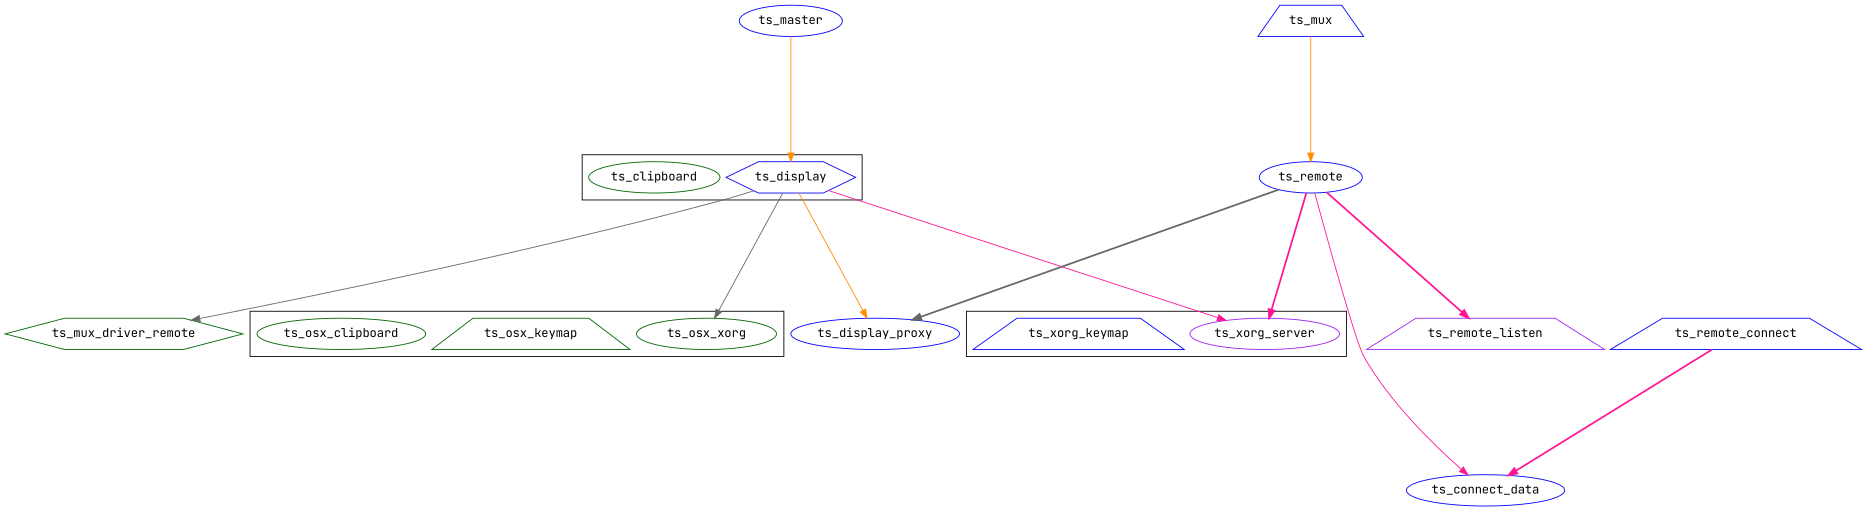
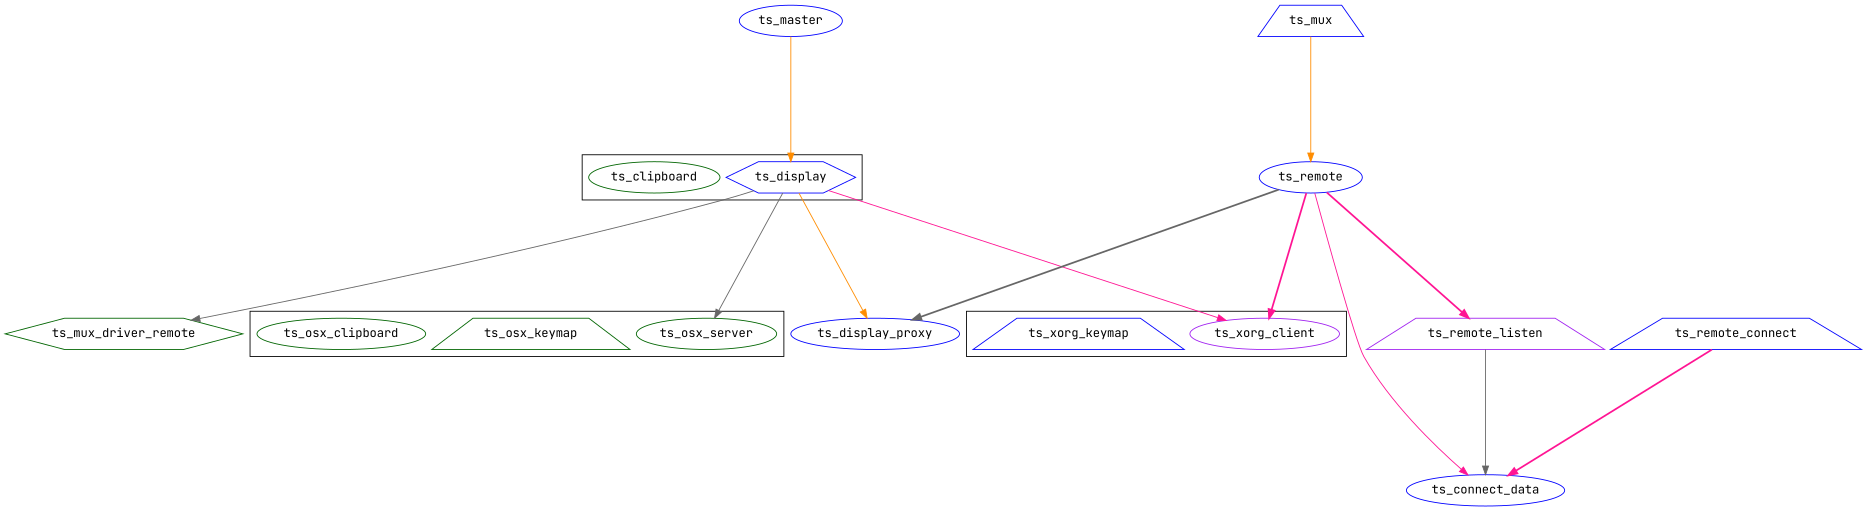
node "ts_osx_xorg": label "ts_osx_xorg" -> "ts_osx_server"
node "ts_xorg_server": label "ts_xorg_server" -> "ts_xorg_client"
edge "ts_remote_listen" -> "ts_connect_data": added
